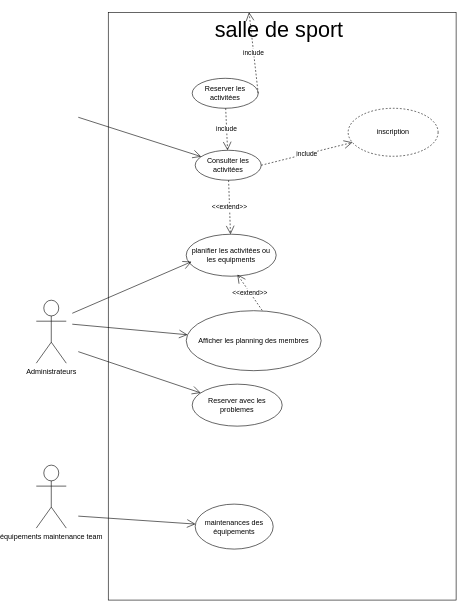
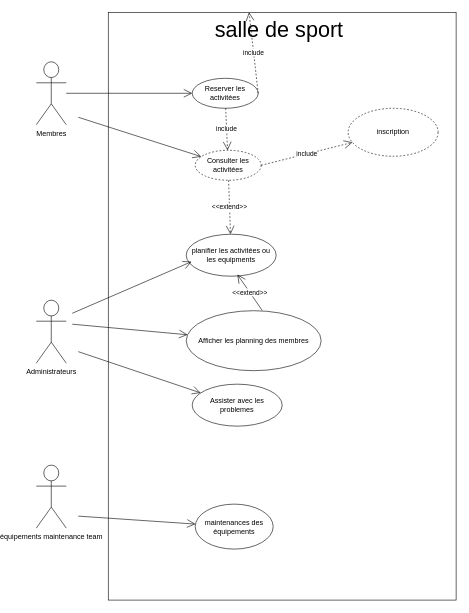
node "Membres": added
edge "Membres" -> "Reserver les activitées": added
node "Consulter les activitées": style solid -> dashed
edge "Afficher les planning des membres" -> "planifier les activitées ou les equipments": style dashed -> solid
node "Reserver avec les problemes": label "Reserver avec les problemes" -> "Assister avec les problemes"
